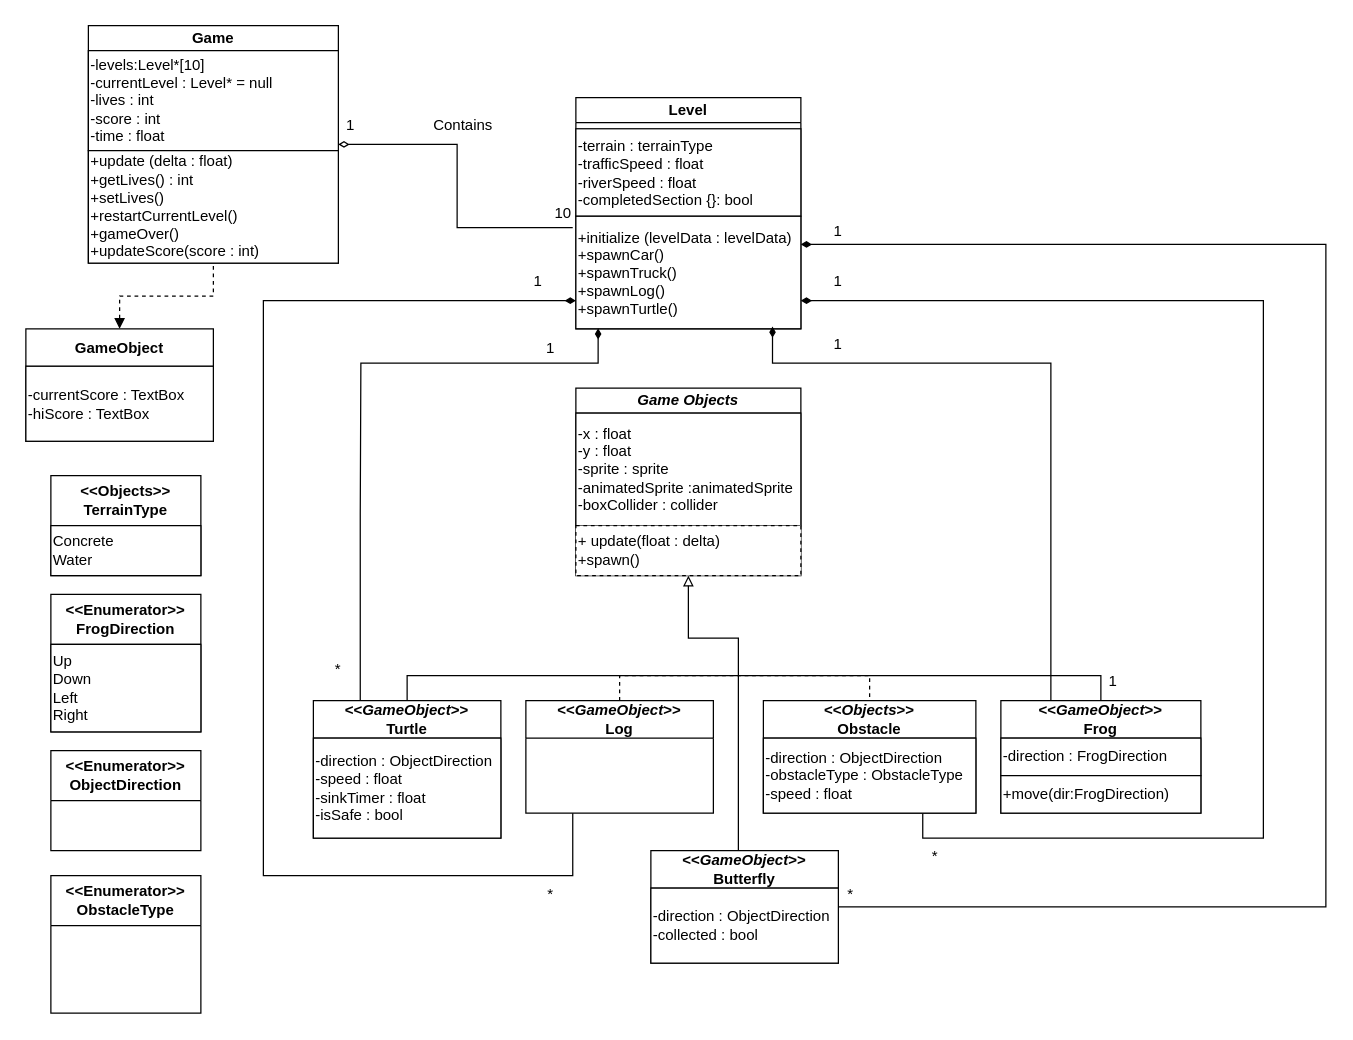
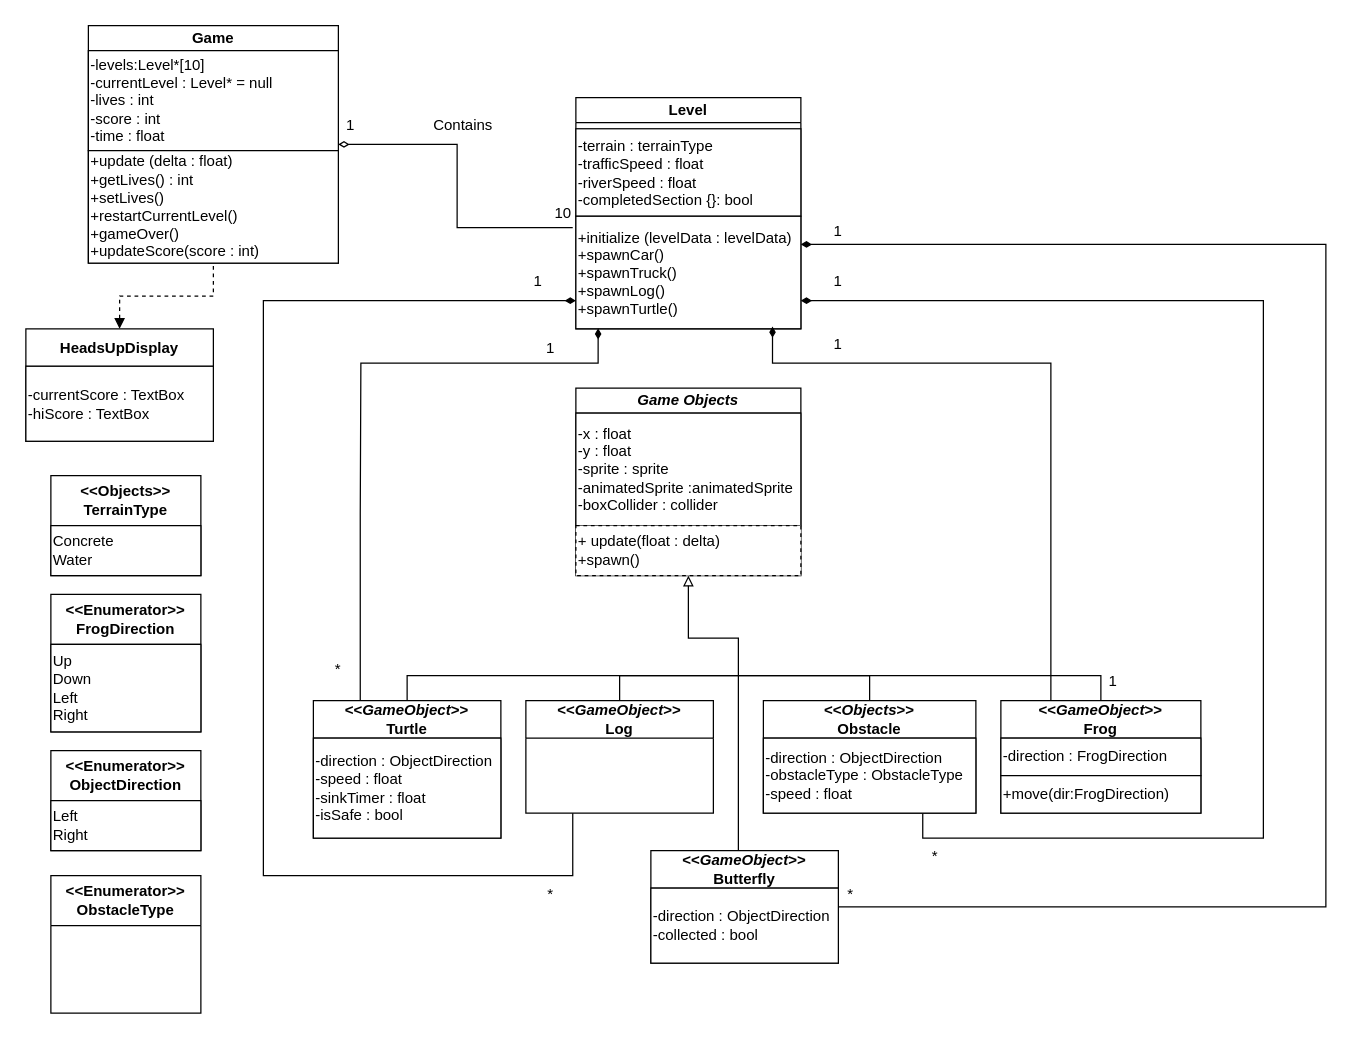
node "GameObject": label "GameObject" -> "HeadsUpDisplay"
edge "<<GameObject>> Log" -- "<<Objects>> Obstacle": style dashed -> solid
node "Left Right": added
